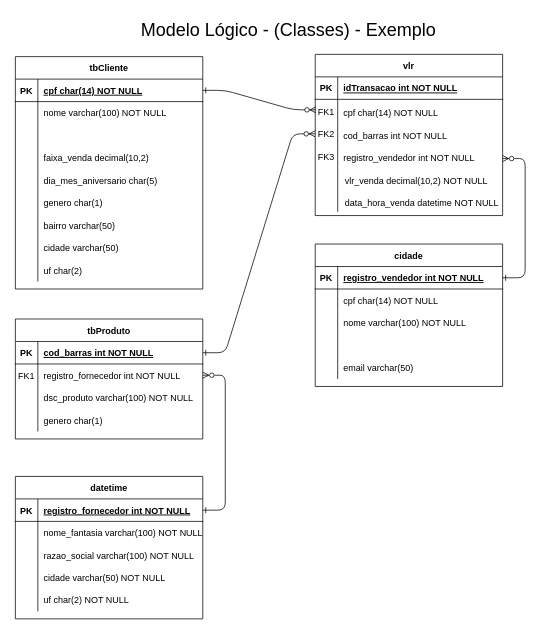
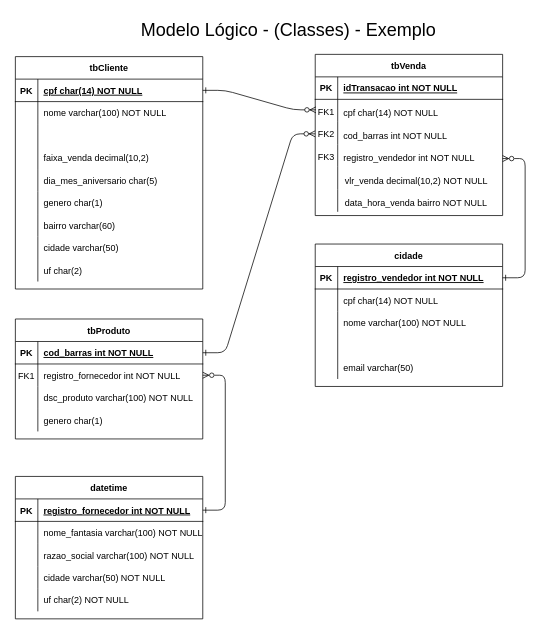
node "vlr": label "vlr" -> "tbVenda"
node "data_hora_venda datetime NOT NULL": label "data_hora_venda datetime NOT NULL" -> "data_hora_venda bairro NOT NULL"
node "bairro varchar(50)": label "bairro varchar(50)" -> "bairro varchar(60)"
